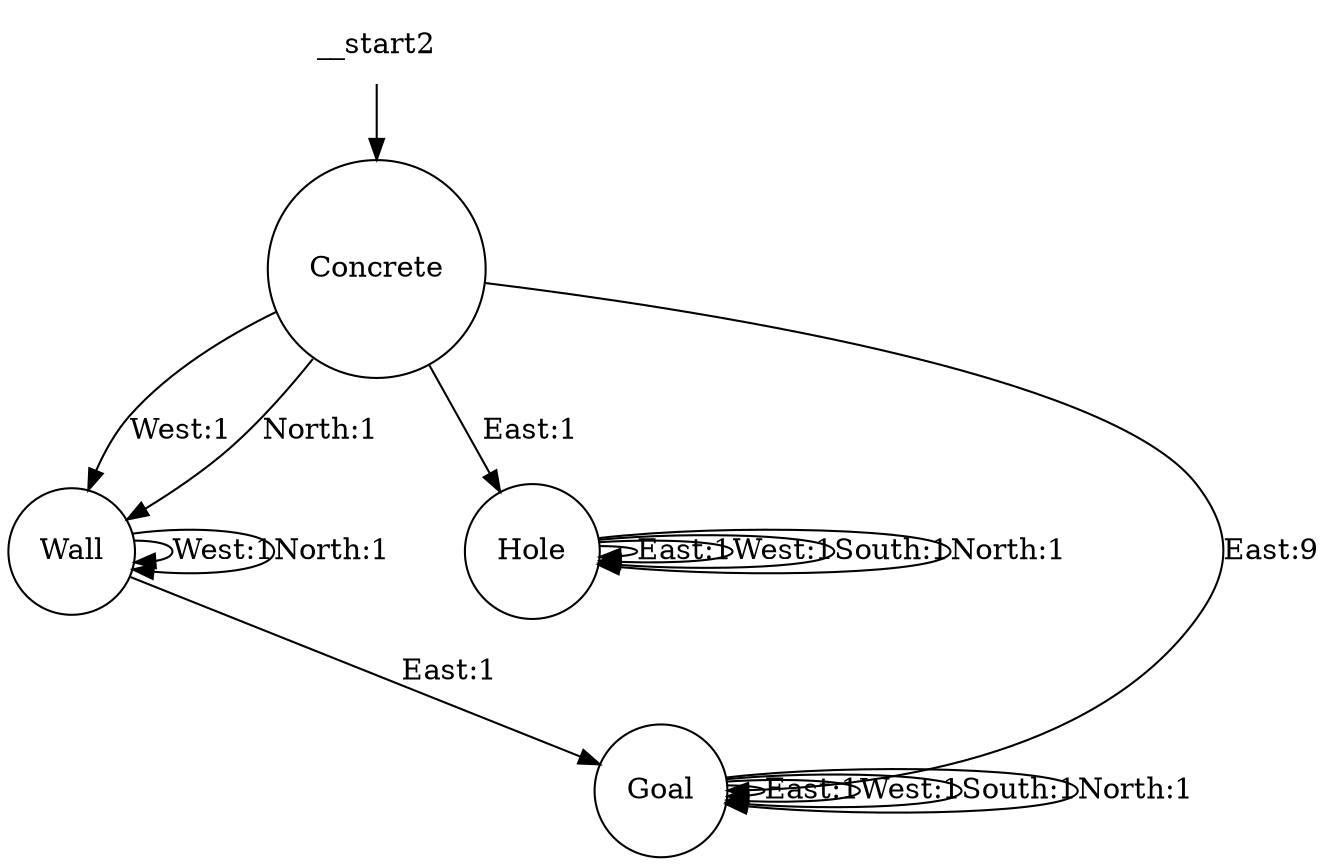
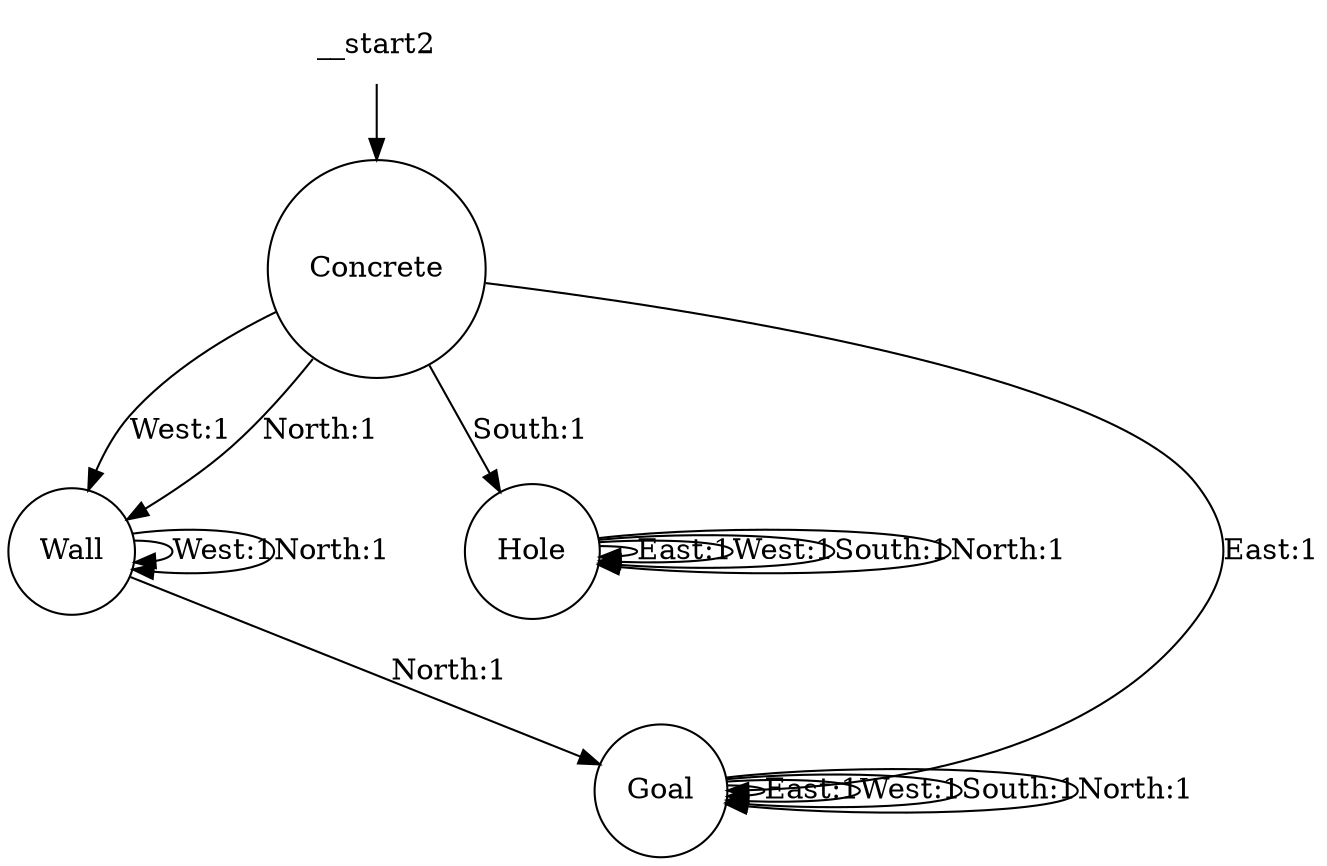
edge "Concrete" -> "Hole": label "East:1" -> "South:1"
edge "Concrete" -> "Goal": label "East:9" -> "East:1"
edge "Wall" -> "Goal": label "East:1" -> "North:1"
